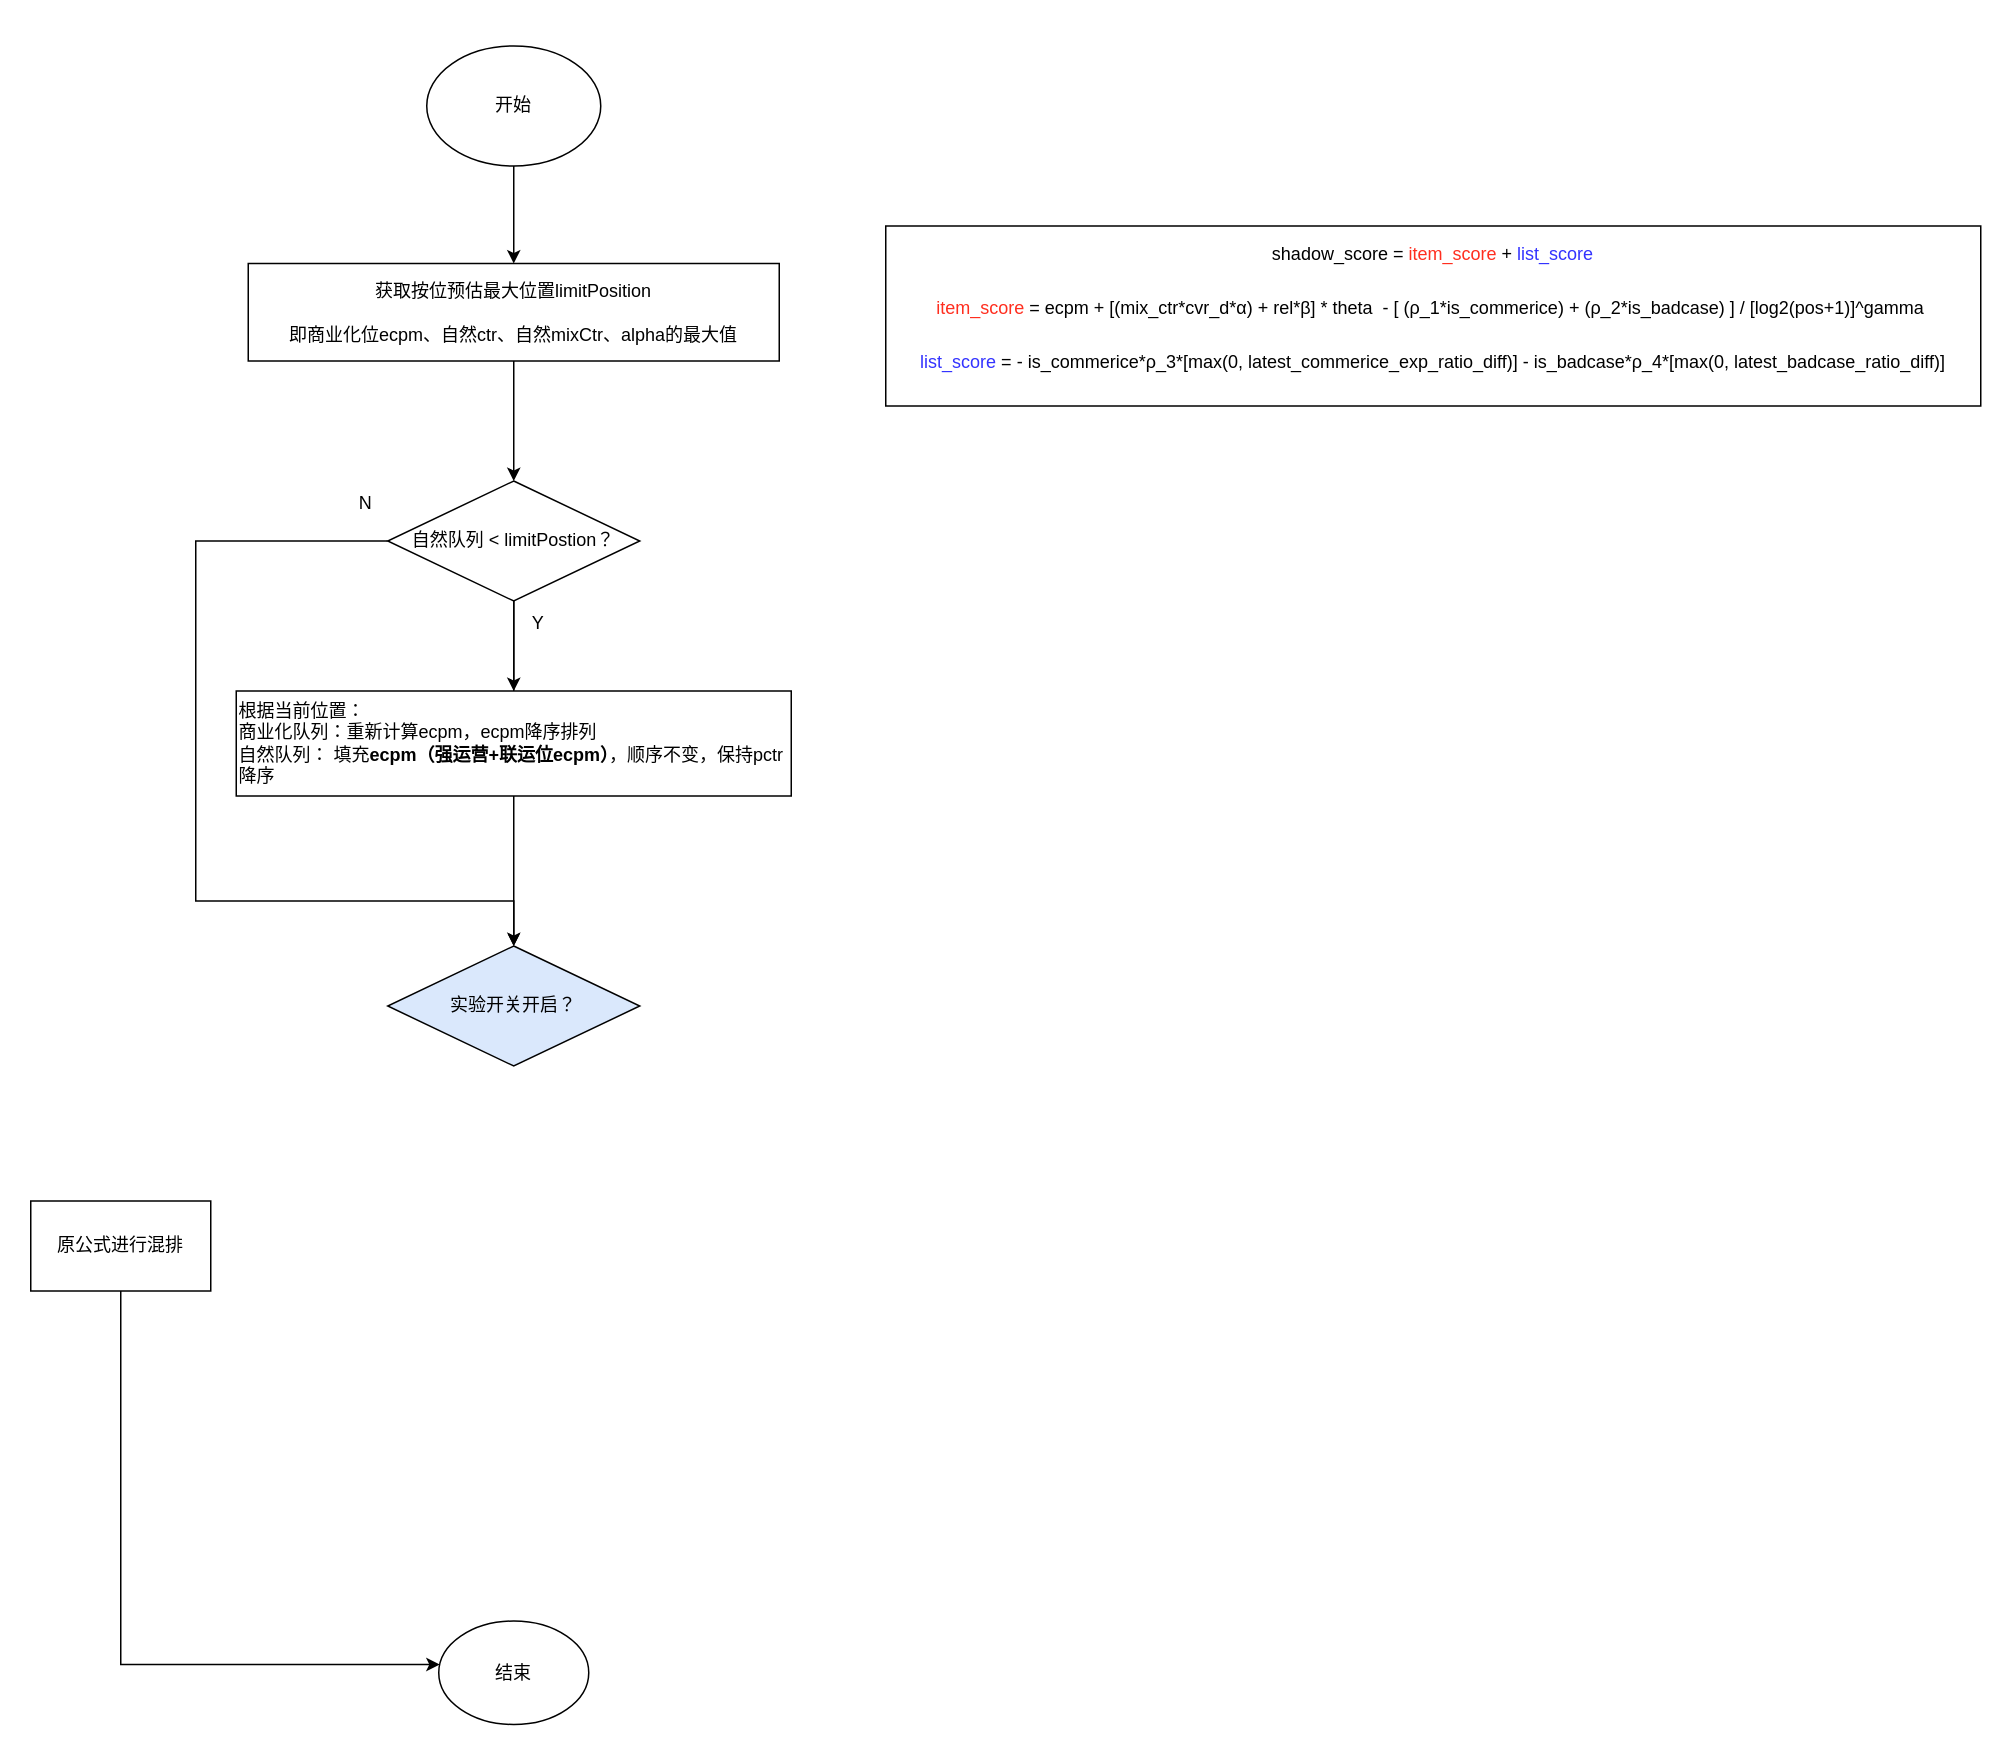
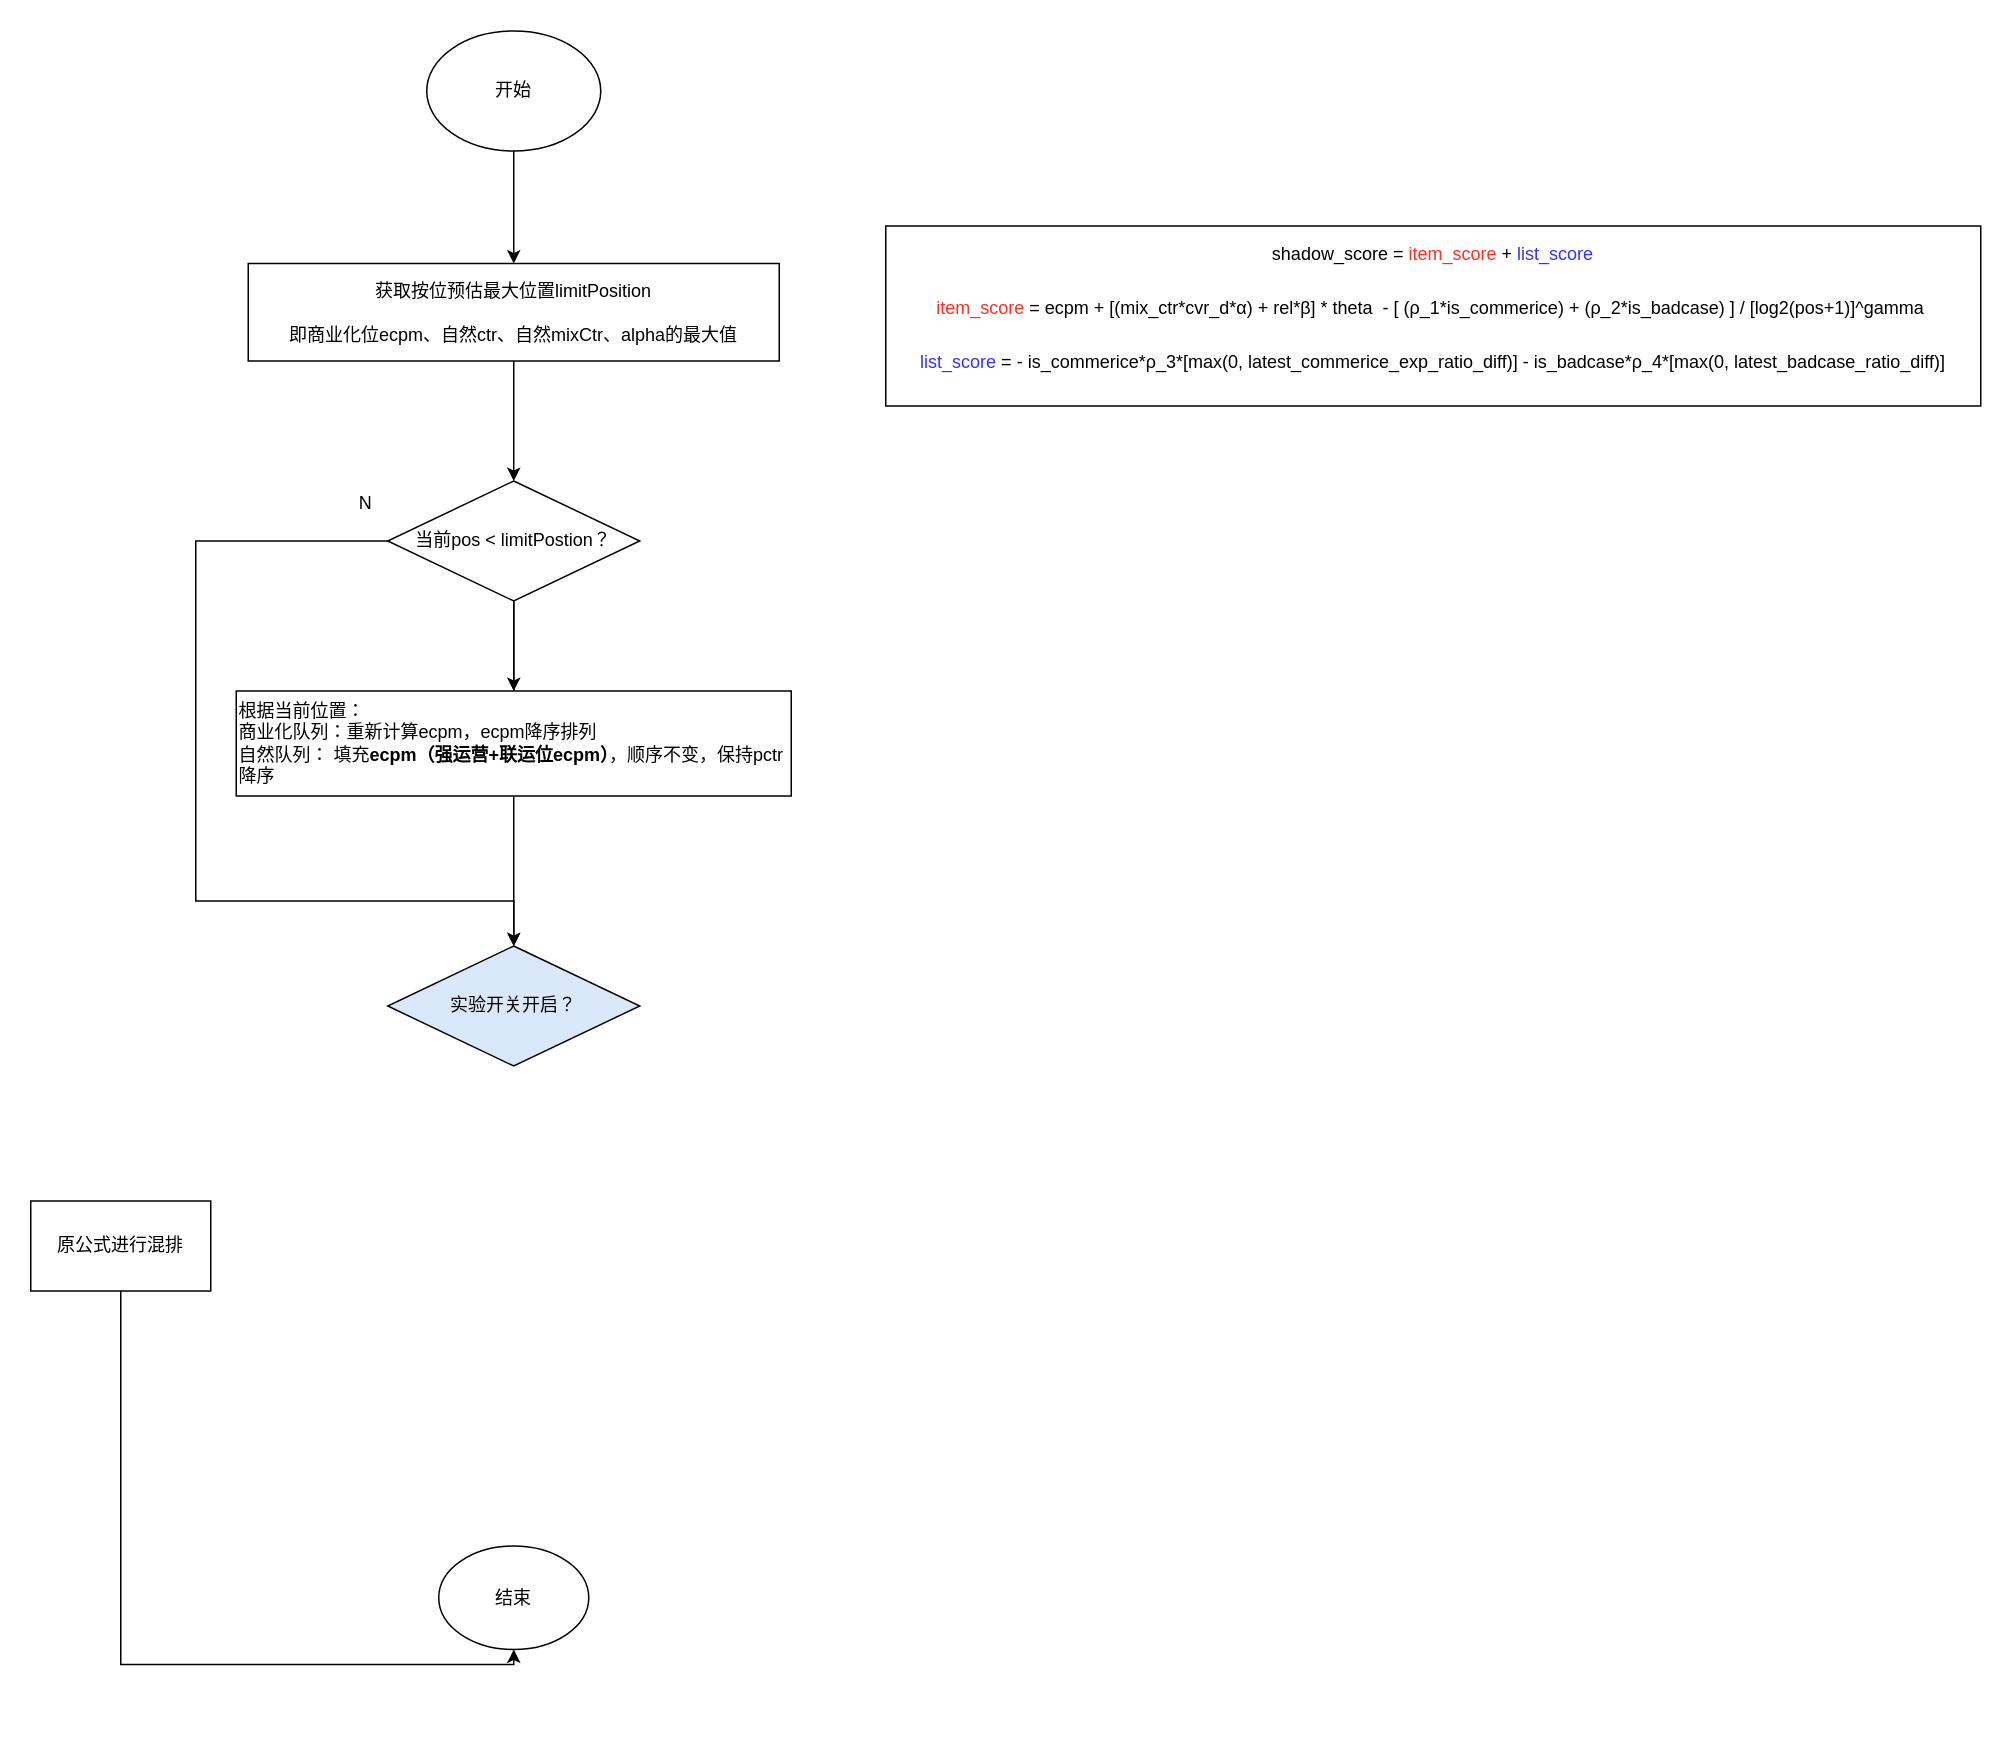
node "开始": moved (514, 106) -> (514, 91)
node "自然队列 < limitPostion？": label "自然队列 < limitPostion？" -> "当前pos < limitPostion？"
node "Y": removed
node "结束": moved (514, 1673) -> (514, 1598)
